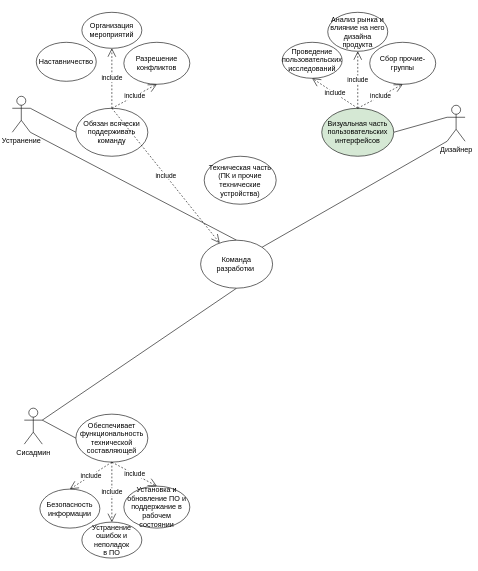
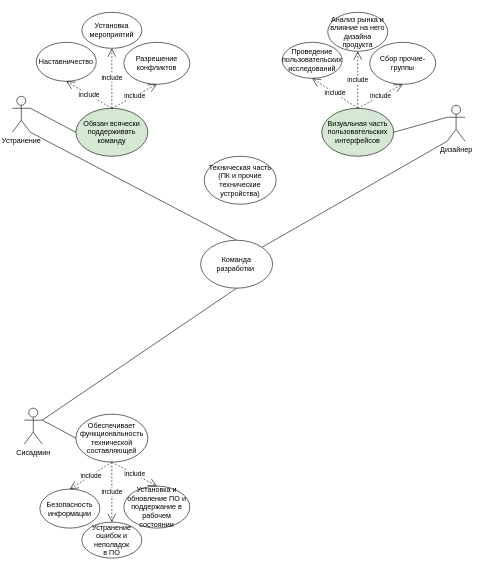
node "Организация мероприятий": label "Организация мероприятий" -> "Установка мероприятий"
node "Обязан всячески поддерживать команду": fillcolor #ffffff -> #d5e8d4
edge "Обязан всячески поддерживать команду" -> "Команда разработки": now "Обязан всячески поддерживать команду" -> "Наставничество"
